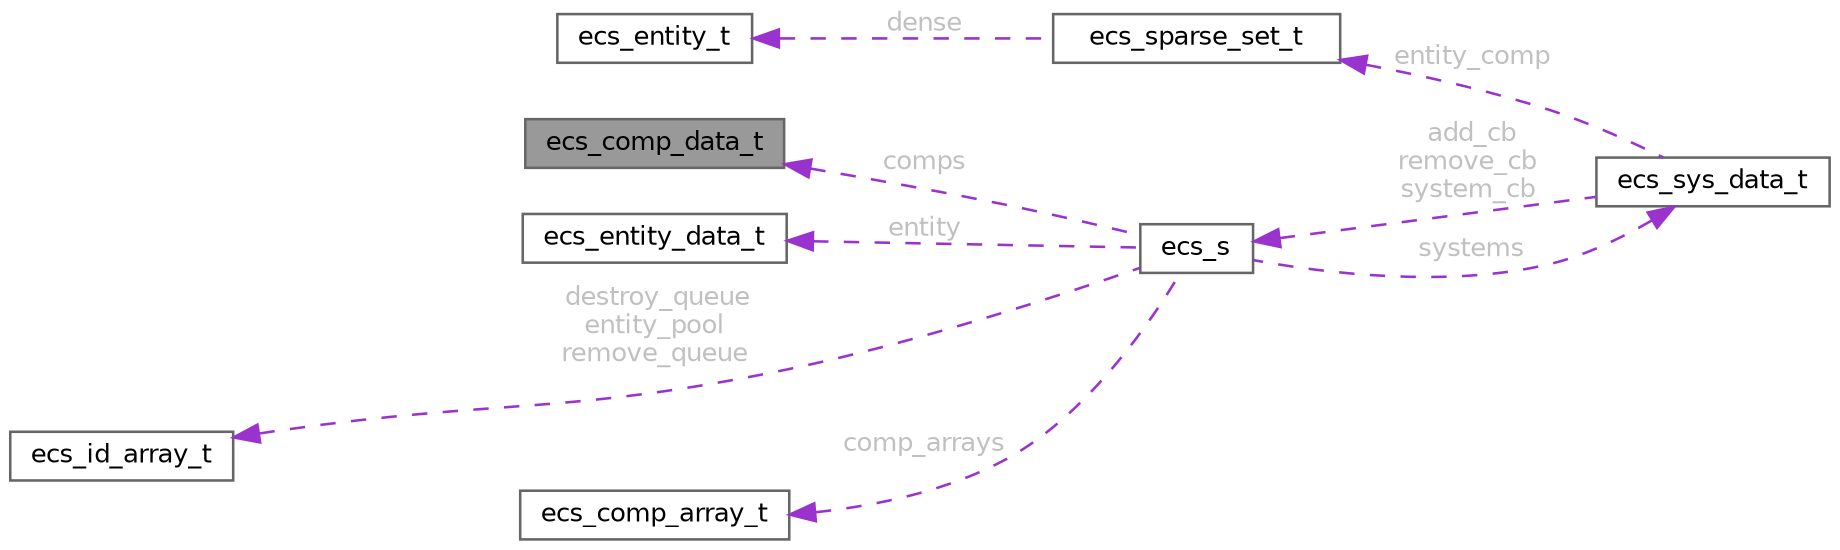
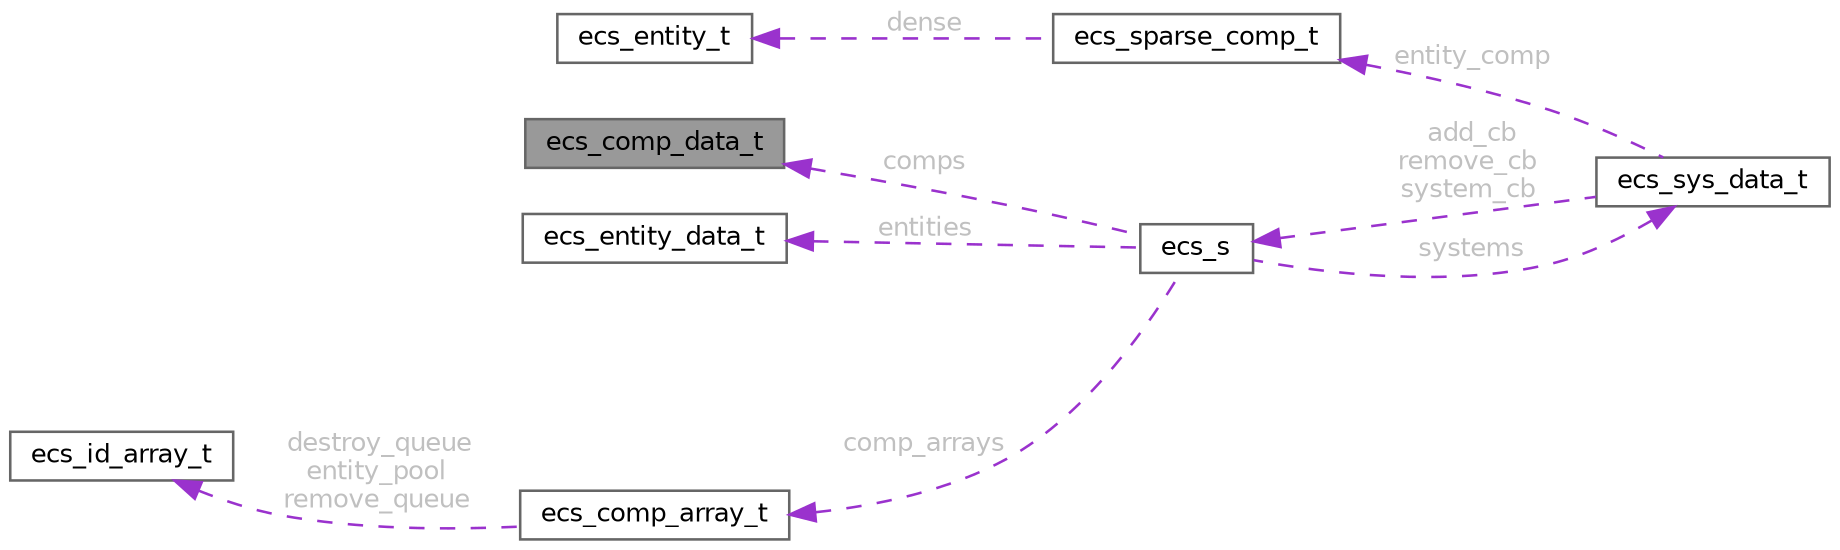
node "ecs_sparse_set_t": label "ecs_sparse_set_t" -> "ecs_sparse_comp_t"
edge "ecs_s" -> "ecs_entity_data_t": label " entity" -> " entities"
edge "ecs_s" -> "ecs_id_array_t": now "ecs_comp_array_t" -> "ecs_id_array_t"
